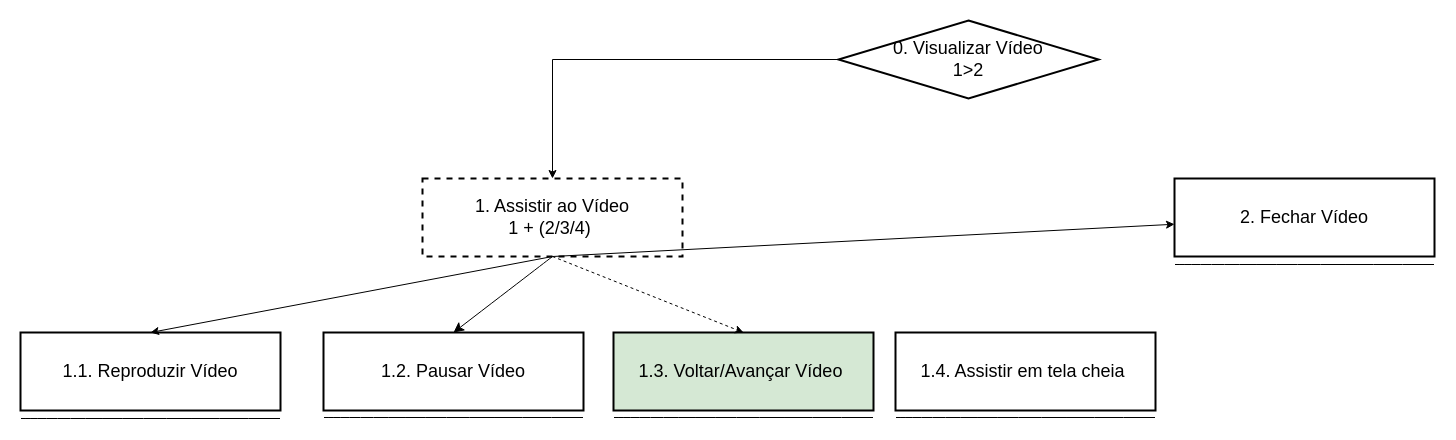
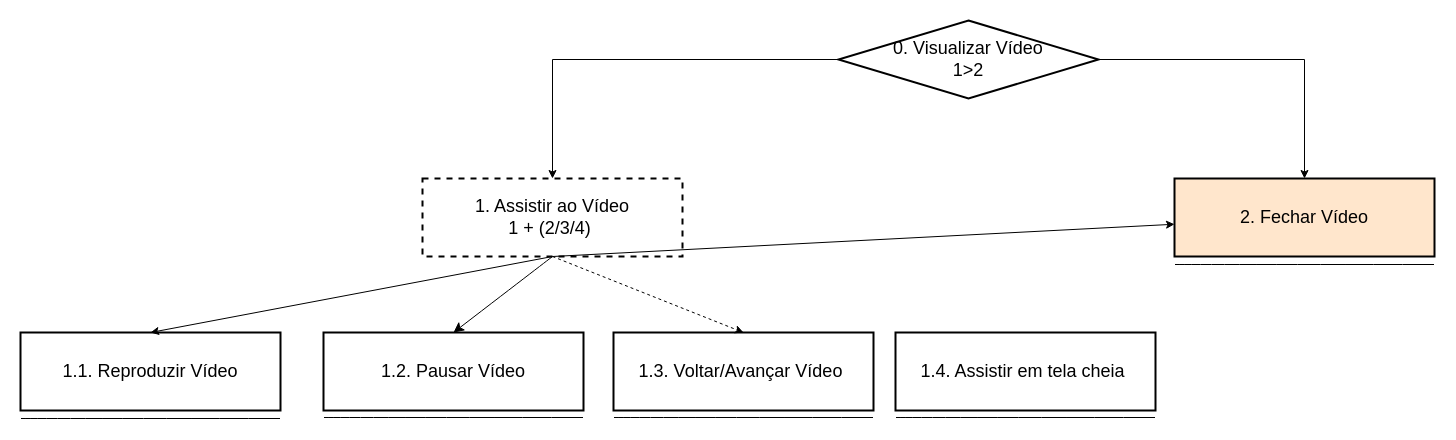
edge "0. Visualizar Vídeo 1>2" -> "2. Fechar Vídeo": added
node "2. Fechar Vídeo": fillcolor #ffffff -> #ffe6cc
node "1.3. Voltar/Avançar Vídeo": fillcolor #d5e8d4 -> #ffffff
